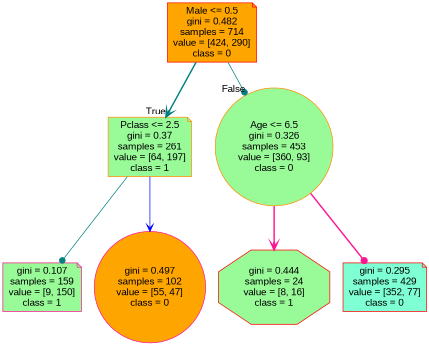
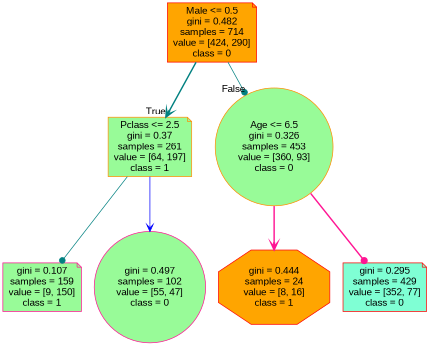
node "gini = 0.497 samples = 102 value = [55, 47] class = 0": fillcolor orange -> palegreen
node "gini = 0.444 samples = 24 value = [8, 16] class = 1": fillcolor palegreen -> orange
